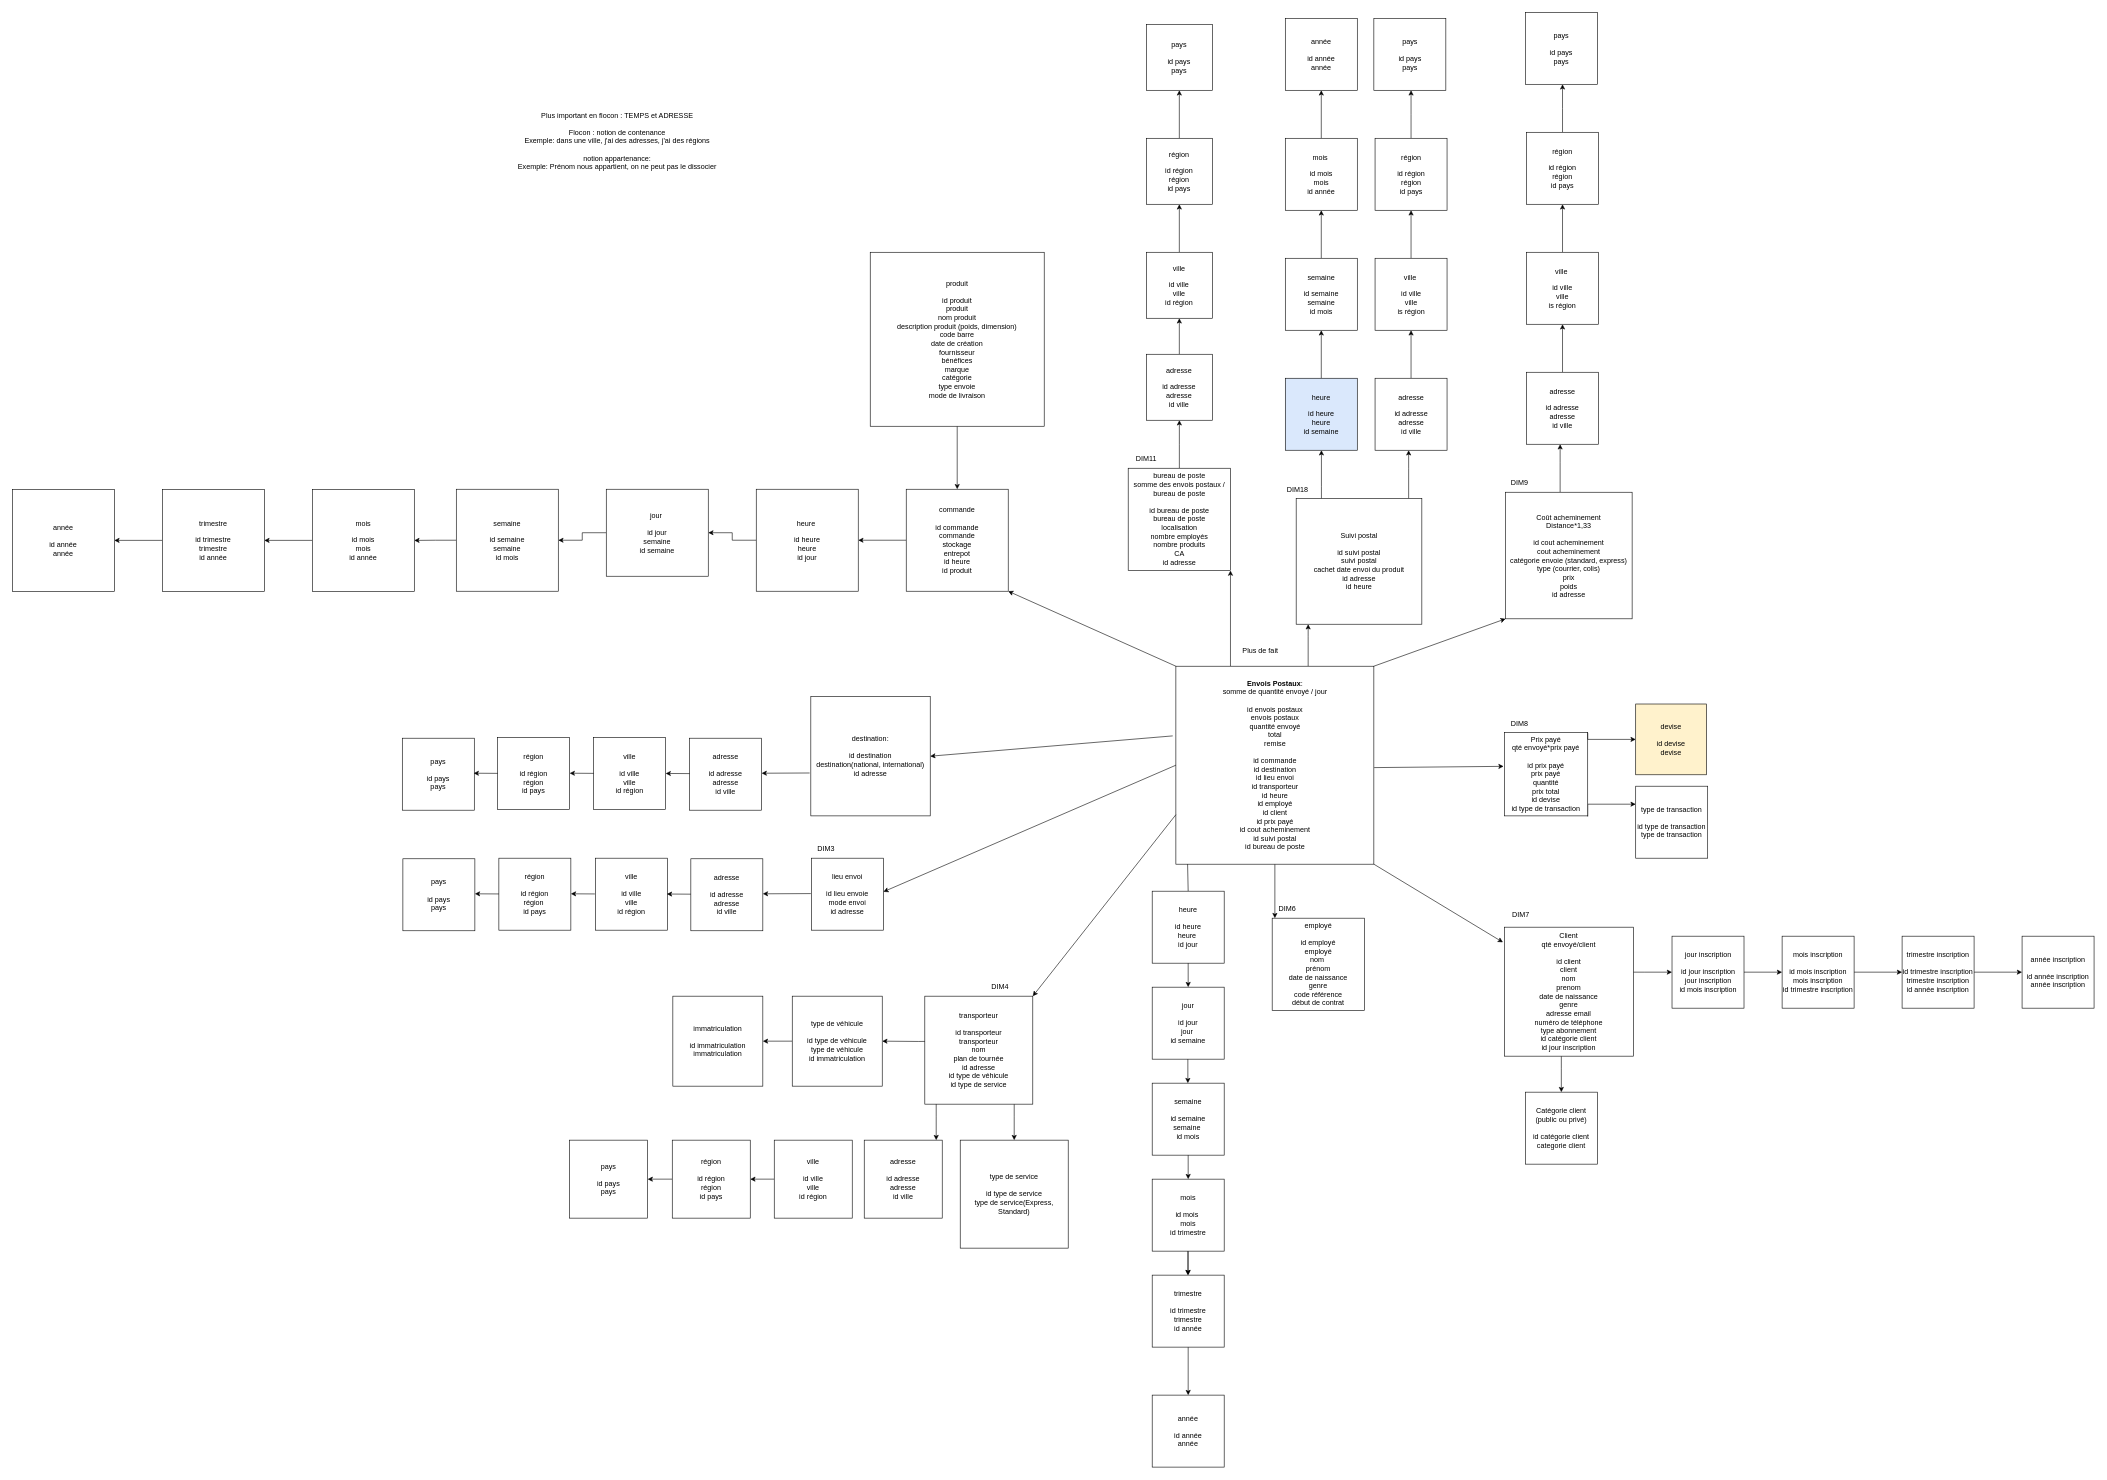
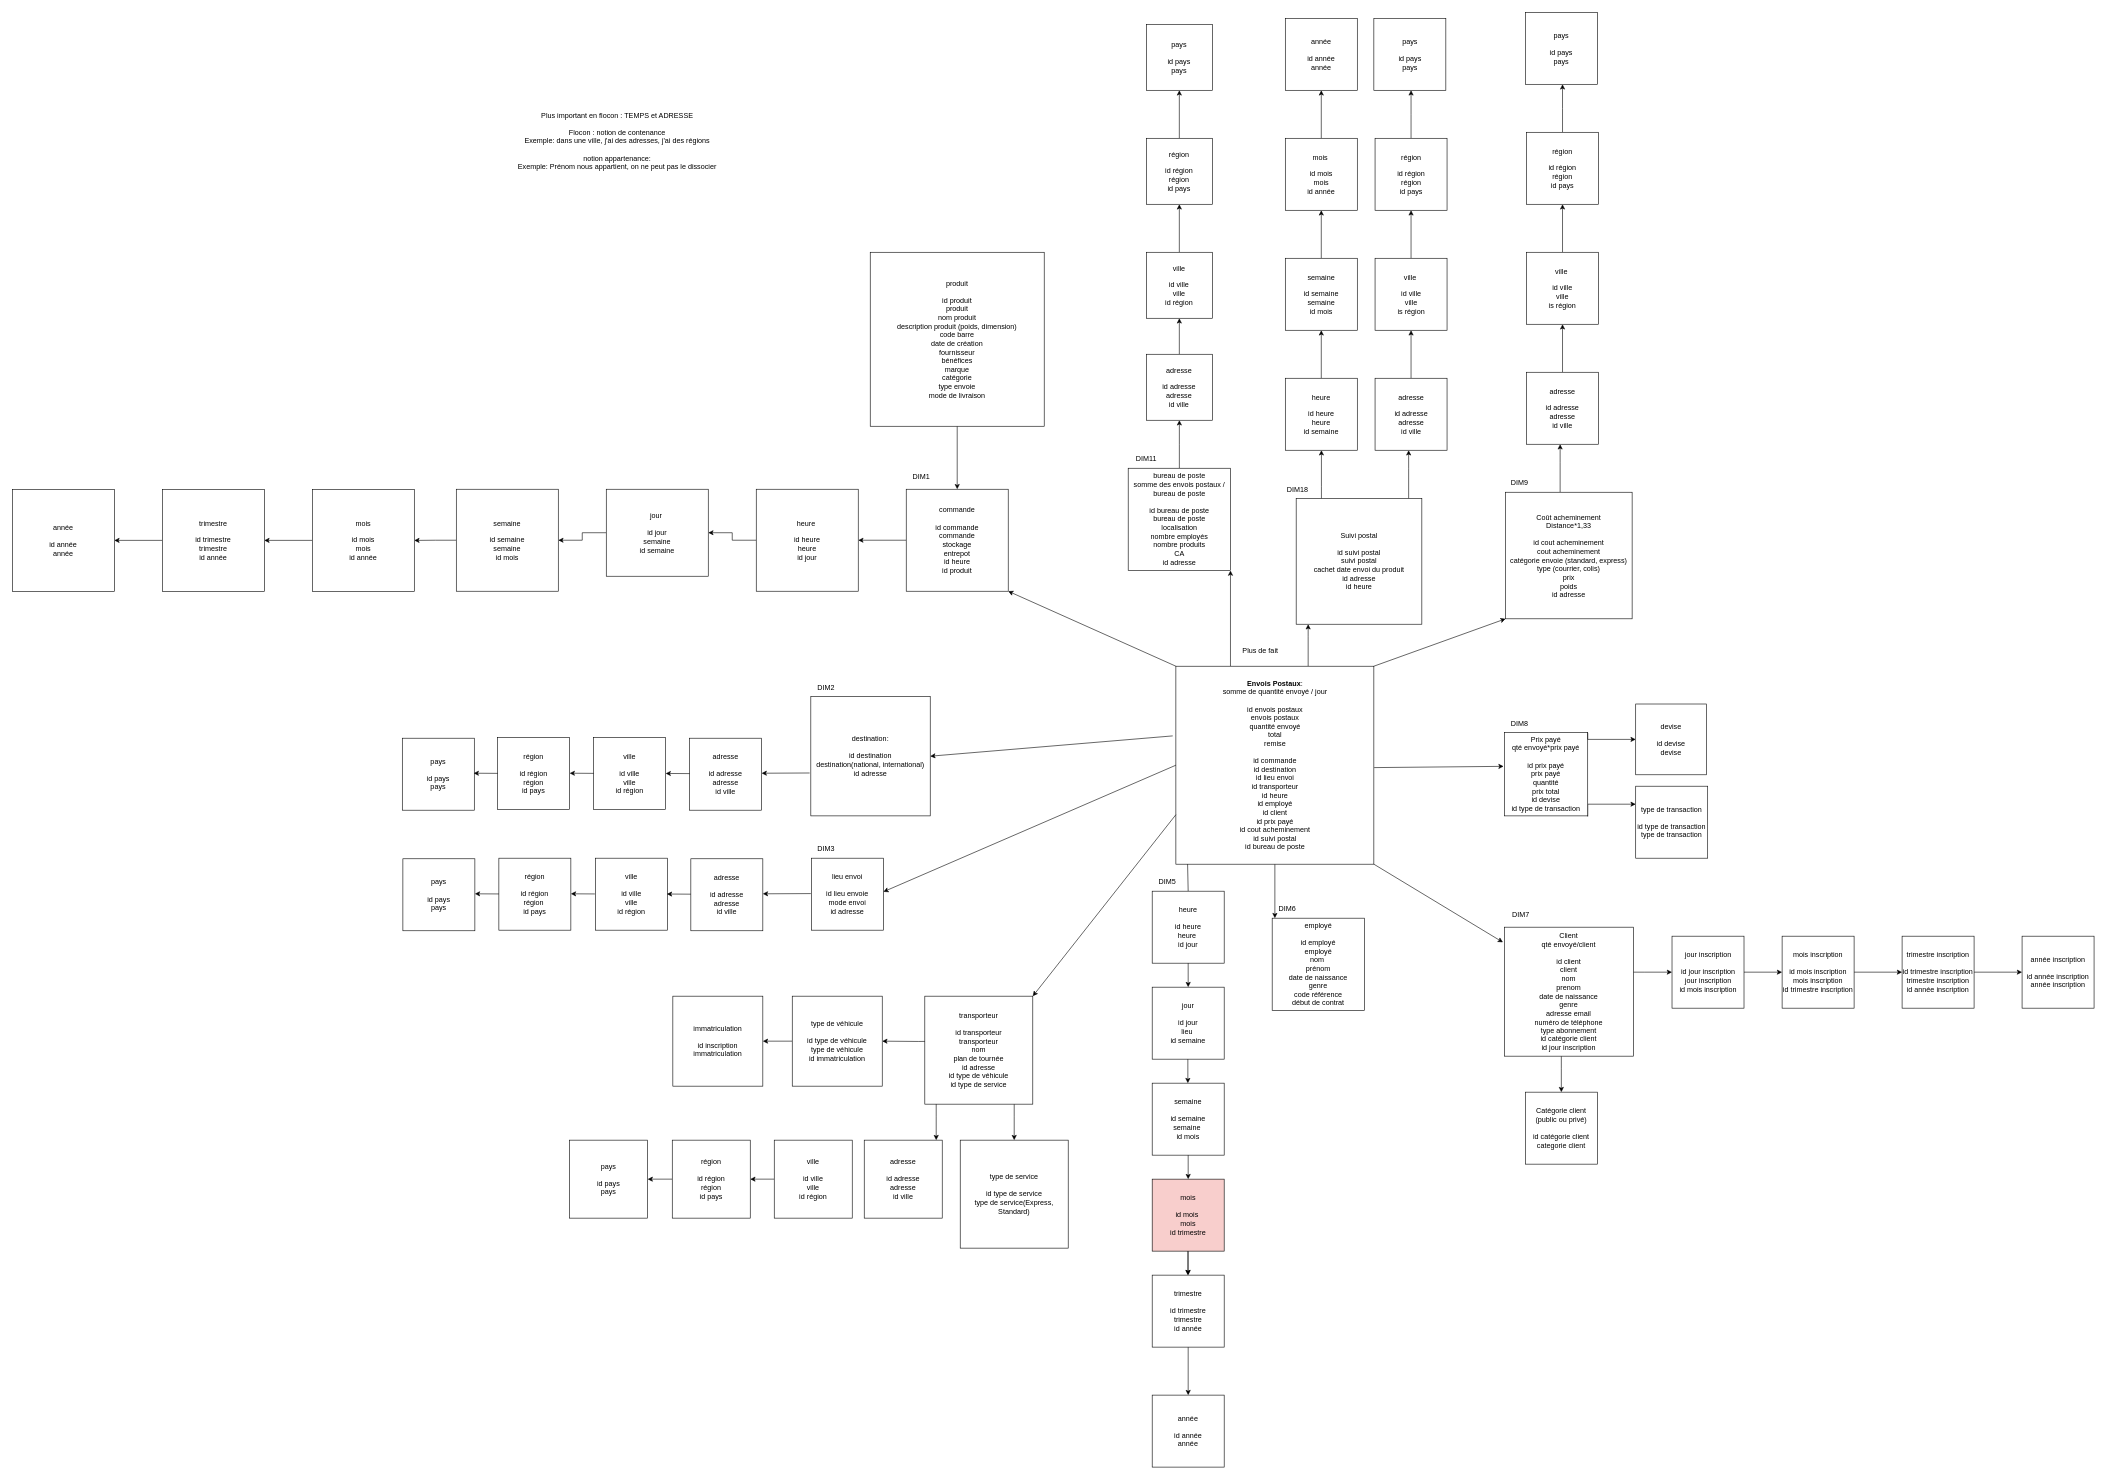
node "heure id heure heure id semaine": fillcolor #dae8fc -> #ffffff
node "DIM1": added
node "DIM2": added
node "devise id devise devise": fillcolor #fff2cc -> #ffffff
node "DIM5": added
node "DIM4": removed
node "jour id jour jour id semaine": label "jour id jour jour id semaine" -> "jour id jour lieu id semaine"
node "immatriculation id immatriculation immatriculation": label "immatriculation id immatriculation immatriculation" -> "immatriculation id inscription immatriculation"
node "mois id mois mois id trimestre": fillcolor #ffffff -> #f8cecc
